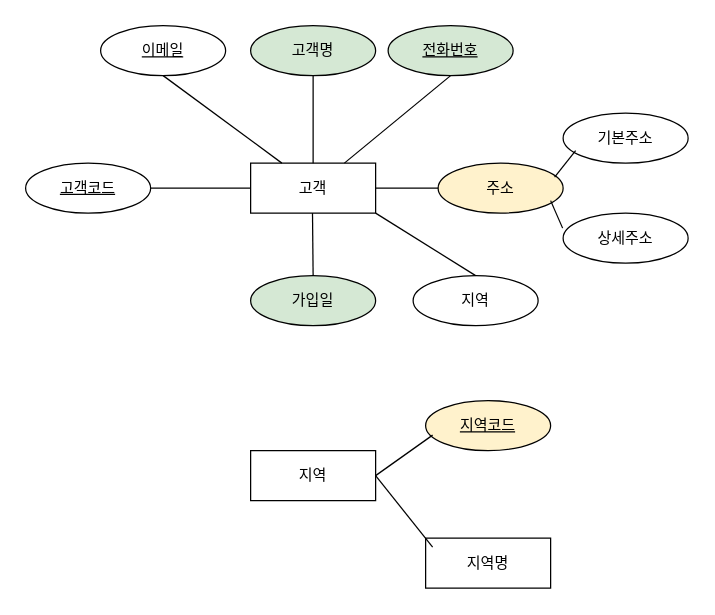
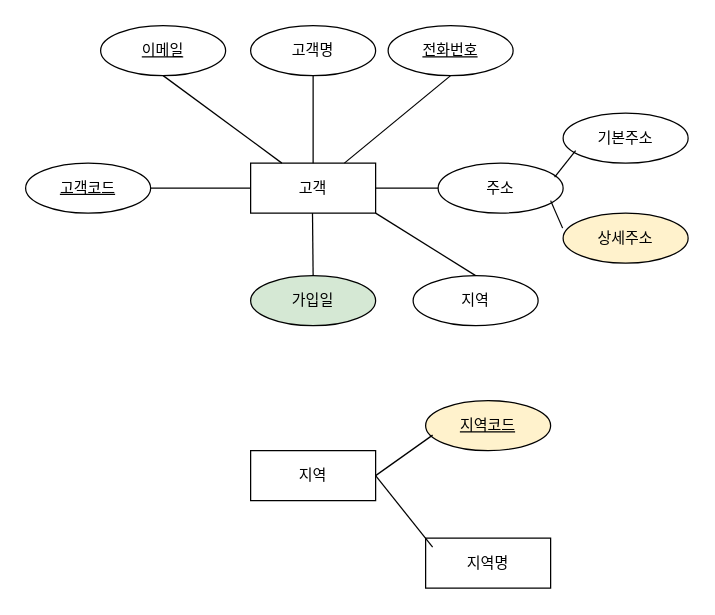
node "고객명": fillcolor #d5e8d4 -> #ffffff
node "전화번호": fillcolor #d5e8d4 -> #ffffff
node "주소": fillcolor #fff2cc -> #ffffff
node "상세주소": fillcolor #ffffff -> #fff2cc
